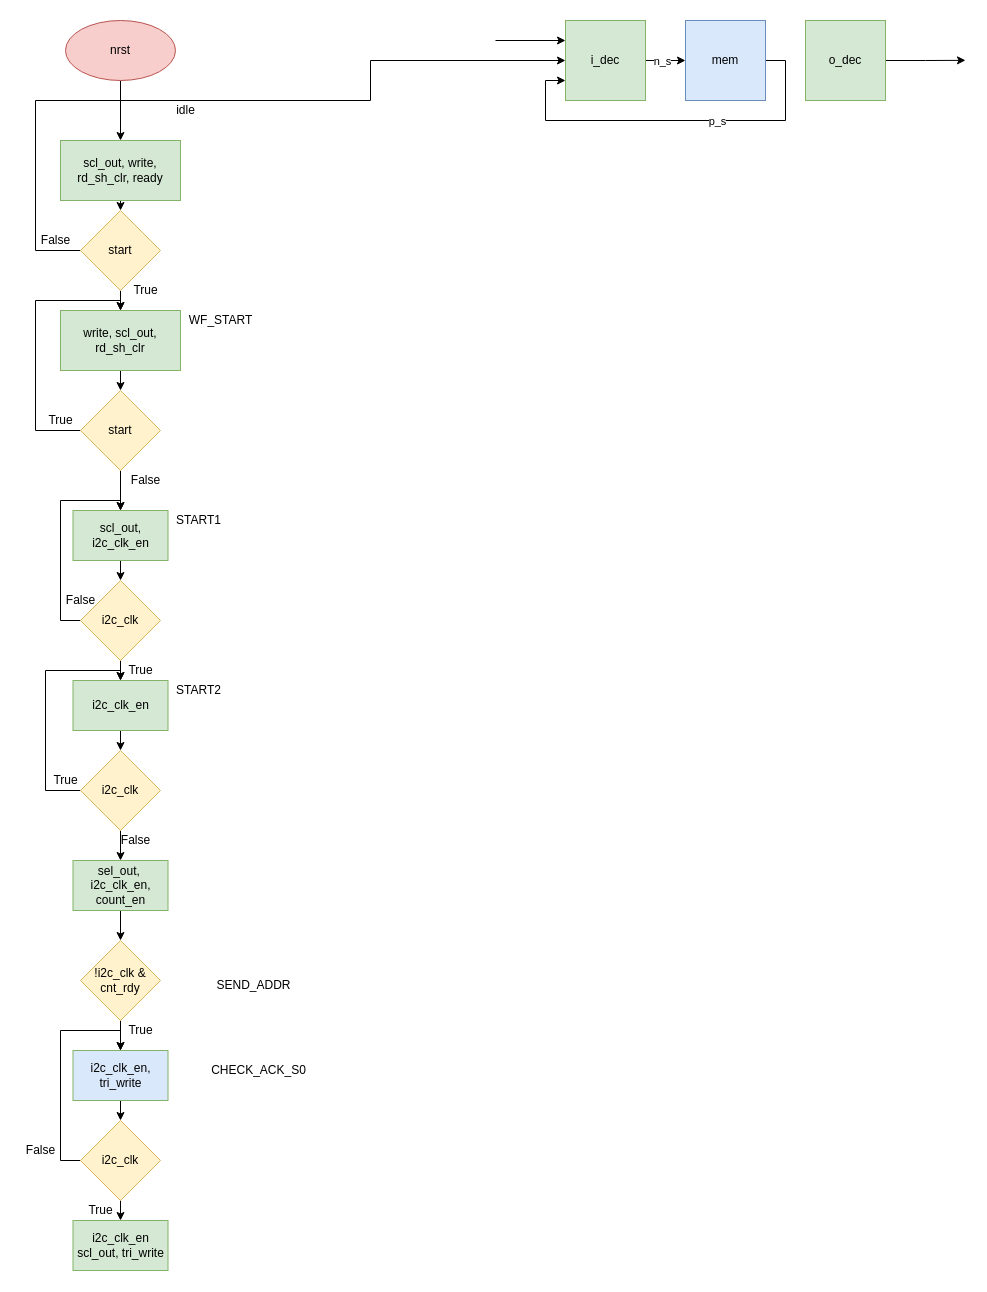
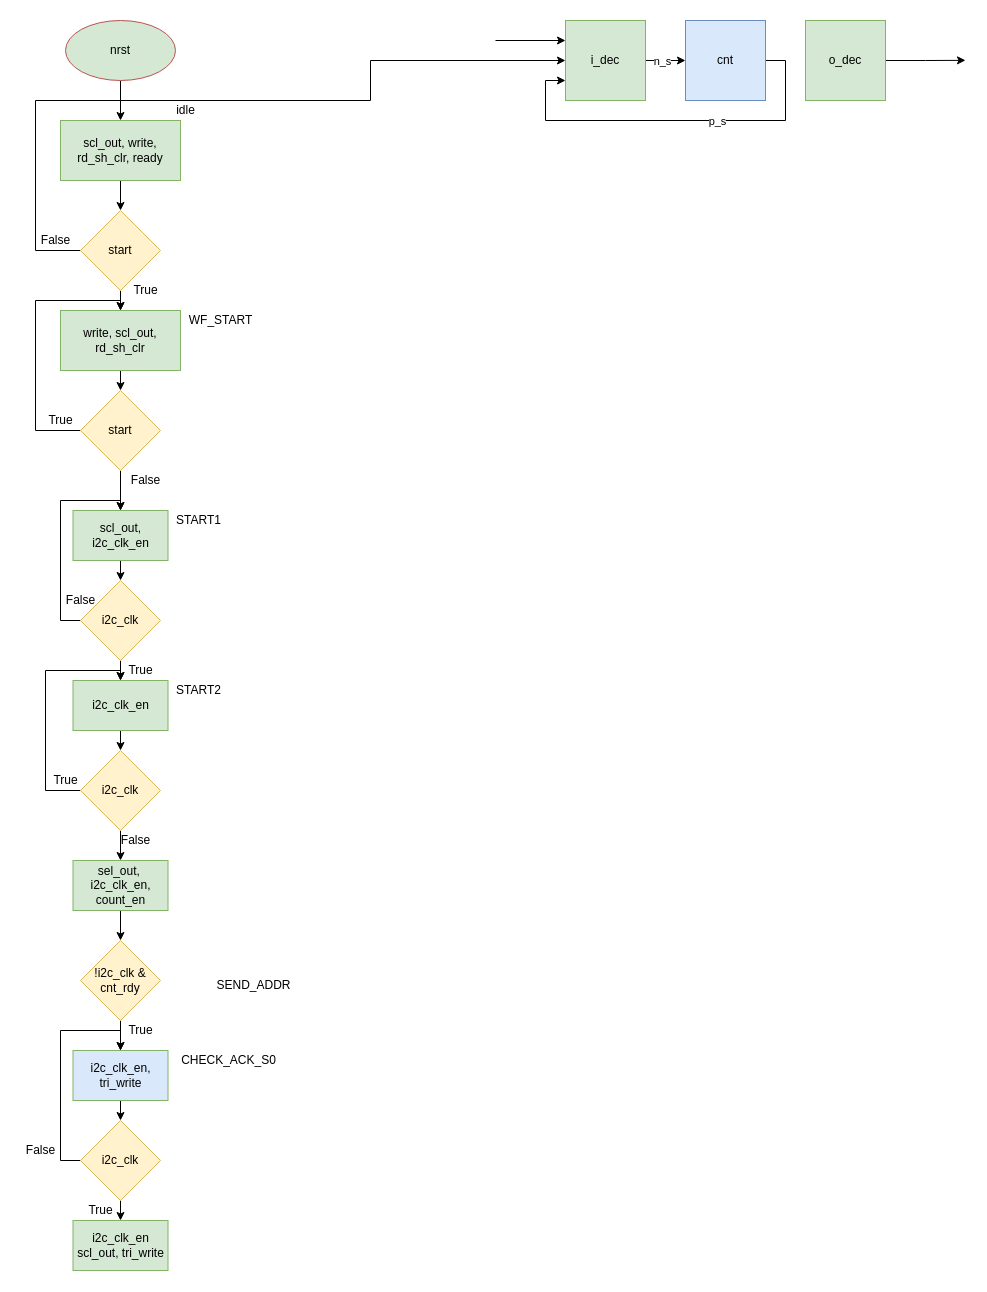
node "nrst": fillcolor #f8cecc -> #d5e8d4
node "mem": label "mem" -> "cnt"
node "scl_out, write, rd_sh_clr, ready": moved (121, 171) -> (121, 151)
node "CHECK_ACK_S0": moved (258, 1071) -> (228, 1061)
